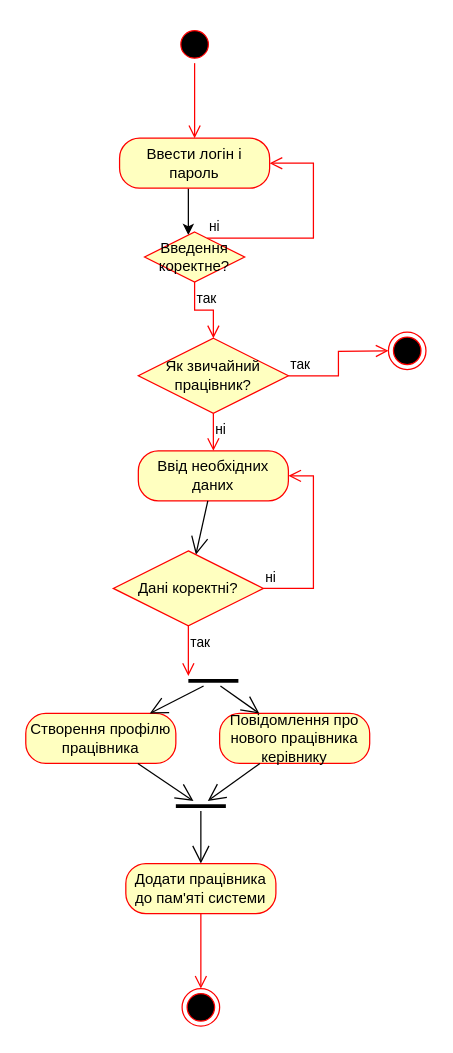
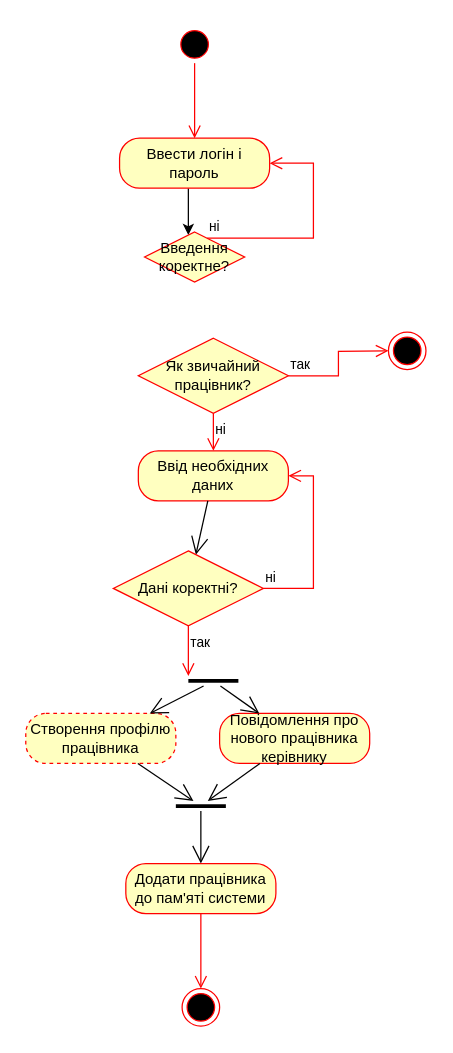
edge "Введення коректне?" -> "Як звичайний працівник?": removed, label "так"
node "Створення профілю працівника": style solid -> dashed
